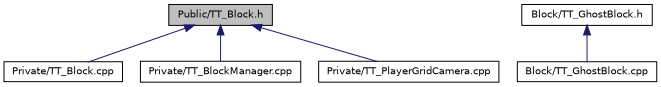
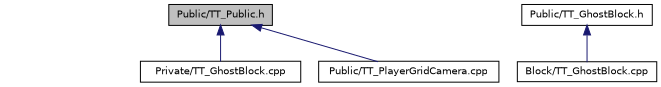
node "Public/TT_Block.h": label "Public/TT_Block.h" -> "Public/TT_Public.h"
node "Block/TT_GhostBlock.h": label "Block/TT_GhostBlock.h" -> "Public/TT_GhostBlock.h"
node "Private/TT_Block.cpp": removed
node "Private/TT_BlockManager.cpp": label "Private/TT_BlockManager.cpp" -> "Private/TT_GhostBlock.cpp"
node "Private/TT_PlayerGridCamera.cpp": label "Private/TT_PlayerGridCamera.cpp" -> "Public/TT_PlayerGridCamera.cpp"
